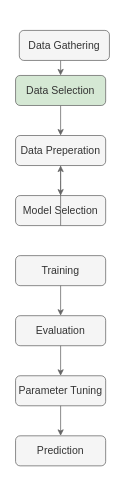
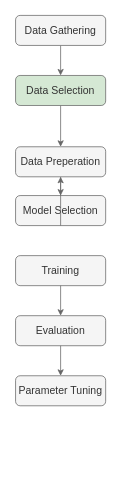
node "Data Gathering": moved (64, 45) -> (60, 30)
node "Data Preperation": moved (60, 150) -> (60, 162)
edge "Parameter Tuning" -> "Prediction": removed
node "Prediction": removed
